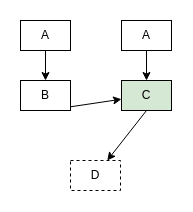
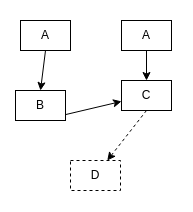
node "B": moved (46, 96) -> (41, 106)
node "C": fillcolor #d5e8d4 -> #ffffff
edge "C" -> "D": style solid -> dashed
